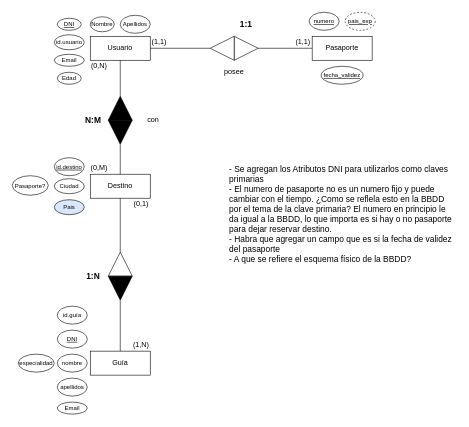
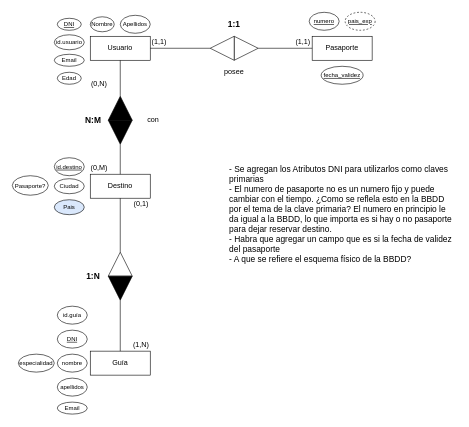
node "1:1": moved (246, 24) -> (234, 24)
node "(0,N)": moved (99, 66) -> (99, 84)
